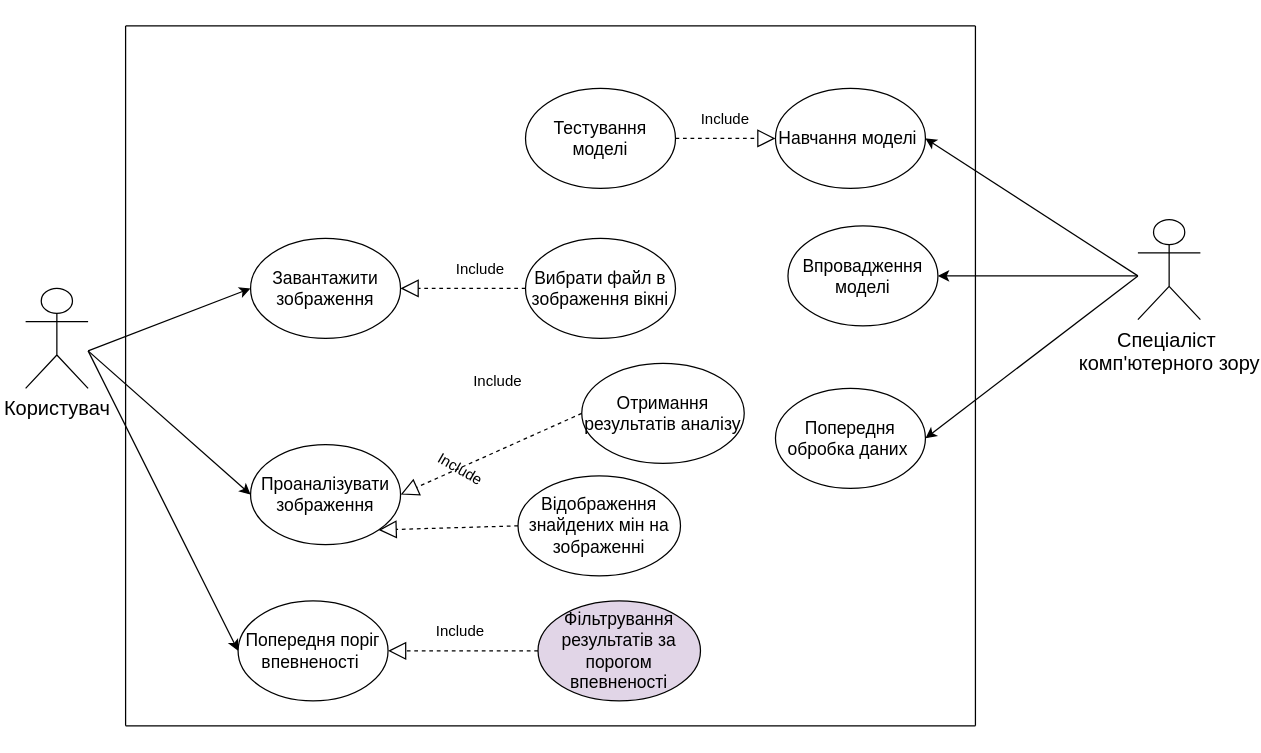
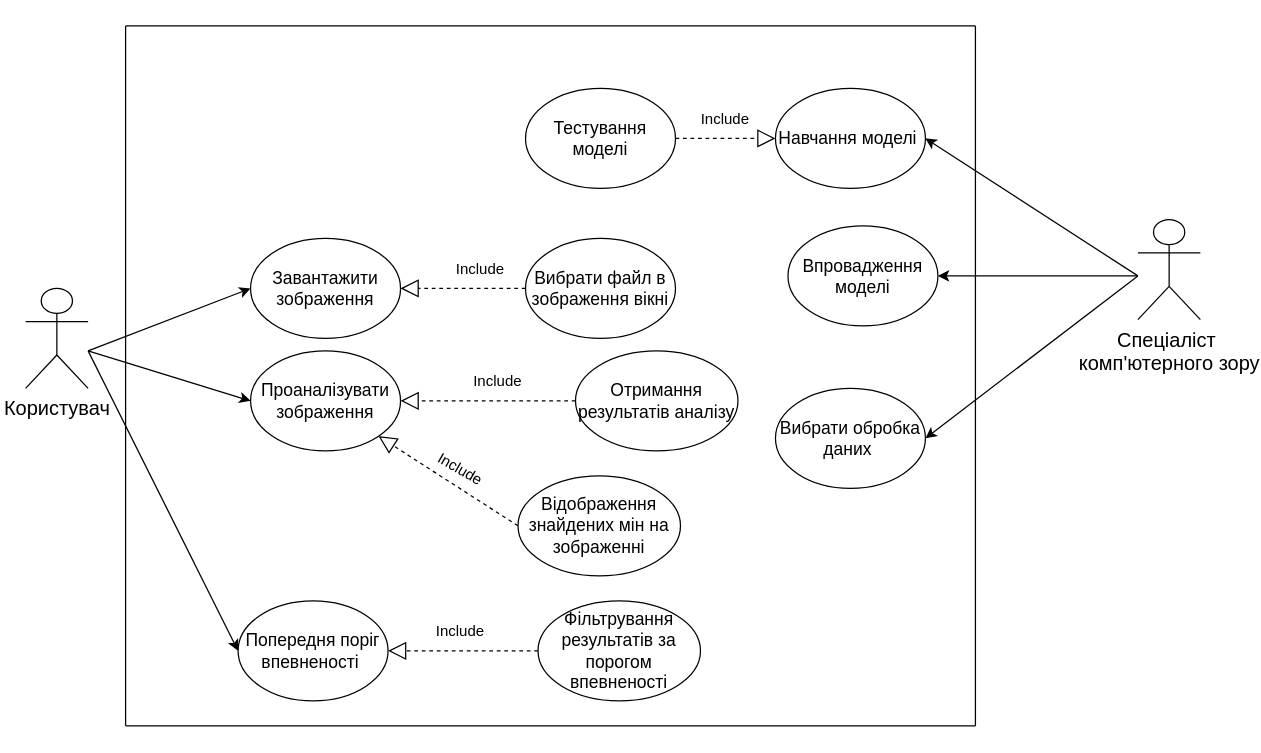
node "Отримання результатів аналізу": moved (663, 413) -> (657, 401)
node "Попередня обробка даних": label "Попередня обробка даних" -> "Вибрати обробка даних"
node "Проаналізувати зображення": moved (326, 494) -> (326, 401)
node "Фільтрування результатів за порогом впевненості": fillcolor #e1d5e7 -> #ffffff
